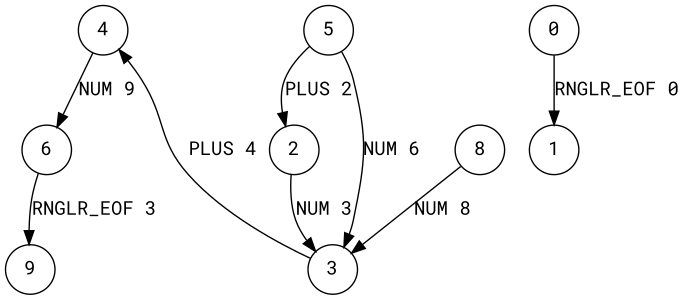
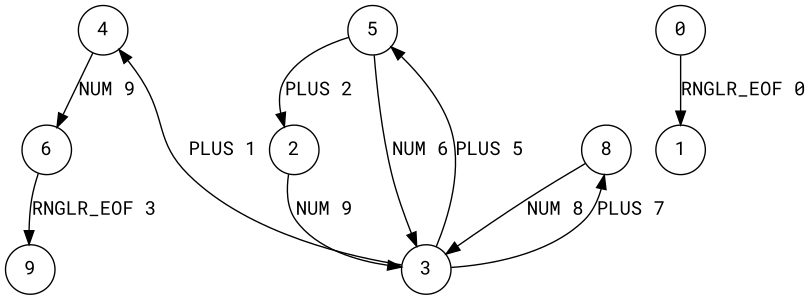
edge "3" -> "5": added, label "PLUS 5"
edge "3" -> "4": label "PLUS 4" -> "PLUS 1"
edge "2" -> "3": label "NUM 3" -> "NUM 9"
edge "3" -> "8": added, label "PLUS 7"
